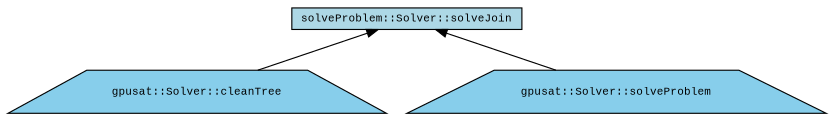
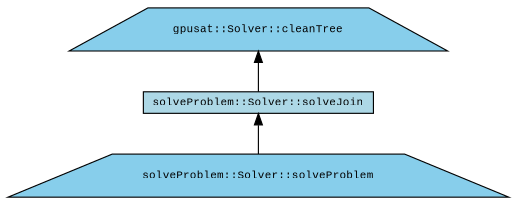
edge "gpusat::Solver::cleanTree" -> "solveProblem::Solver::solveJoin": reversed
node "gpusat::Solver::solveProblem": label "gpusat::Solver::solveProblem" -> "solveProblem::Solver::solveProblem"
